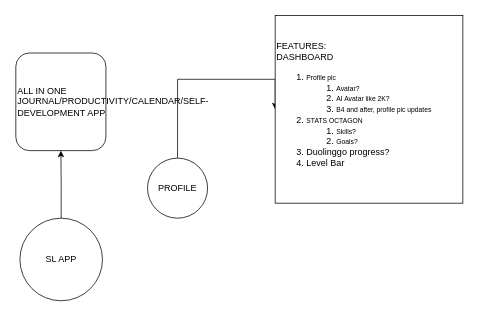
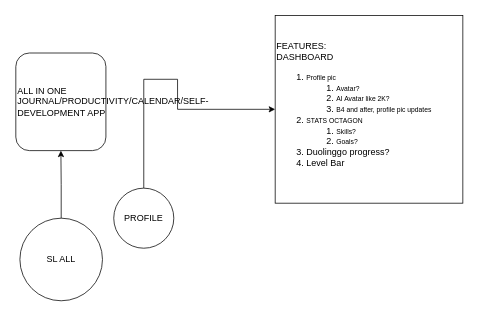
node "PROFILE": moved (177, 188) -> (144, 218)
node "SL APP": label "SL APP" -> "SL ALL"
